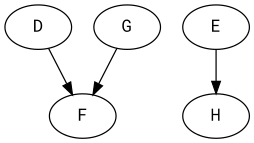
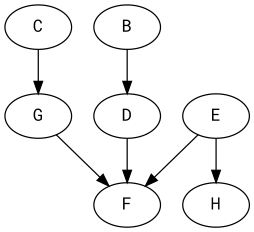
node "C": added
node "B": added
edge "E" -> "F": added
